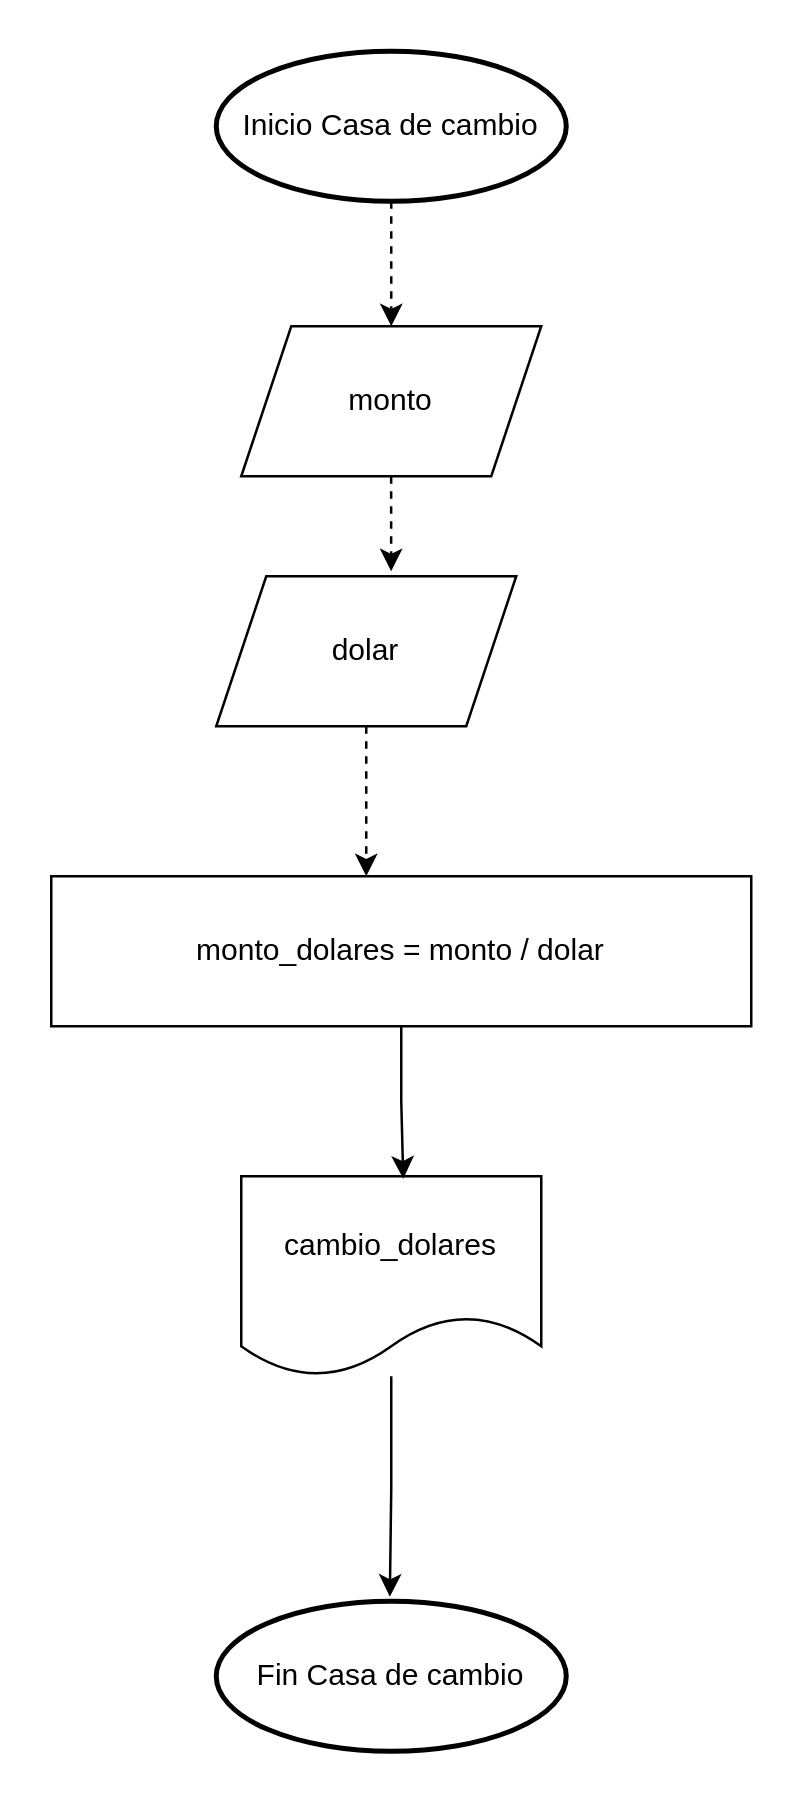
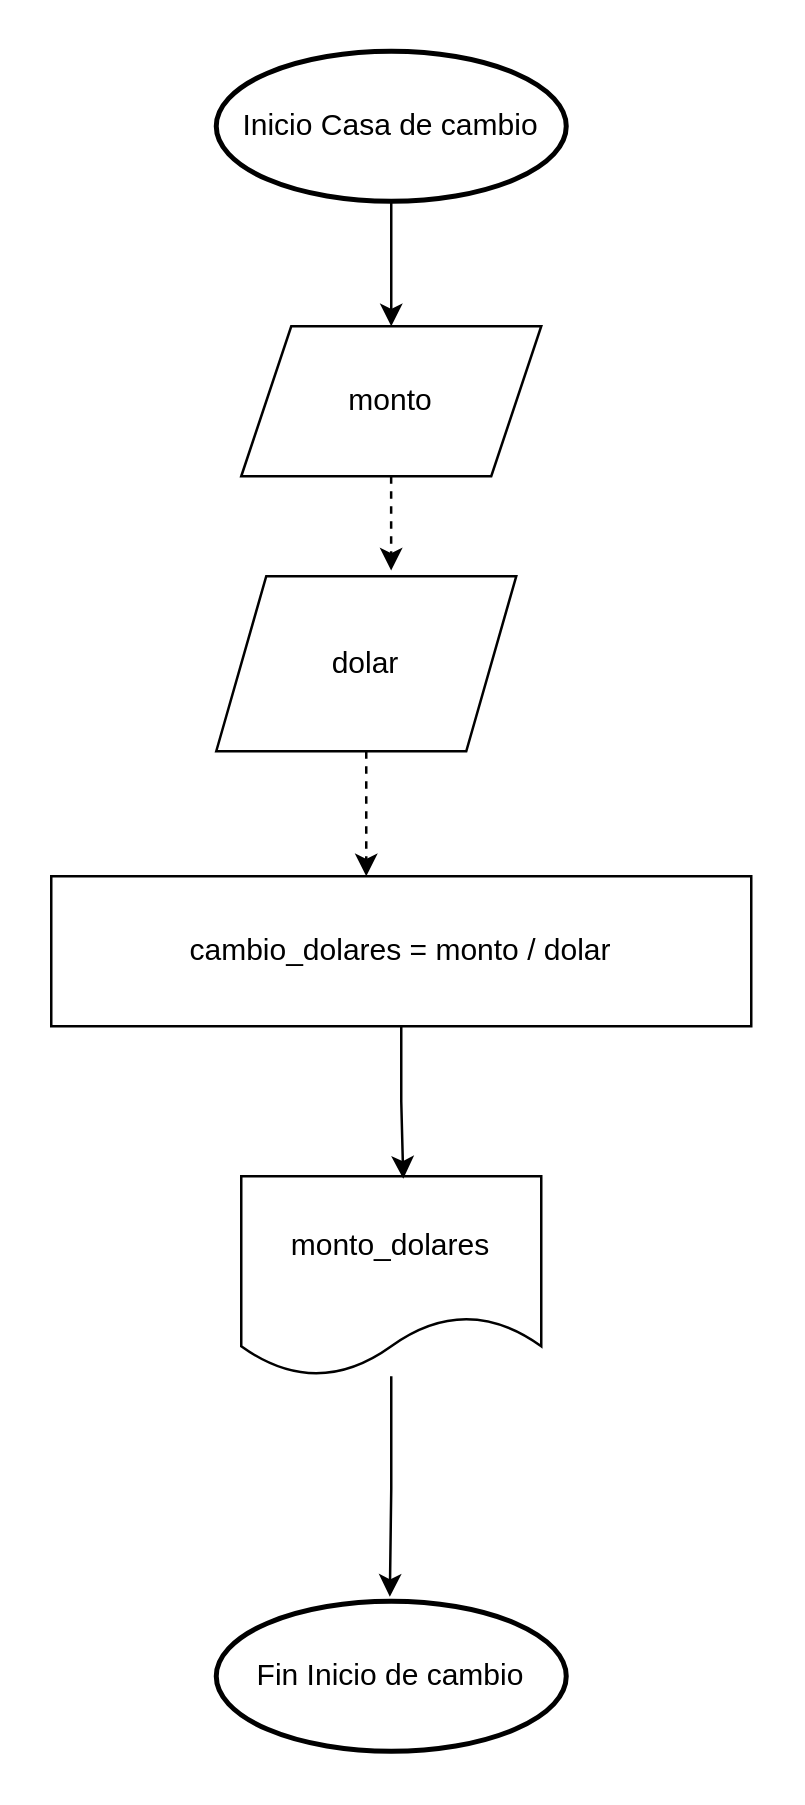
edge "Inicio Casa de cambio" -> "monto": style dashed -> solid
node "dolar": size 300x150 -> 300x175
node "monto_dolares = monto / dolar": label "monto_dolares = monto / dolar" -> "cambio_dolares = monto / dolar"
node "cambio_dolares": label "cambio_dolares" -> "monto_dolares"
node "Fin Casa de cambio": label "Fin Casa de cambio" -> "Fin Inicio de cambio"
